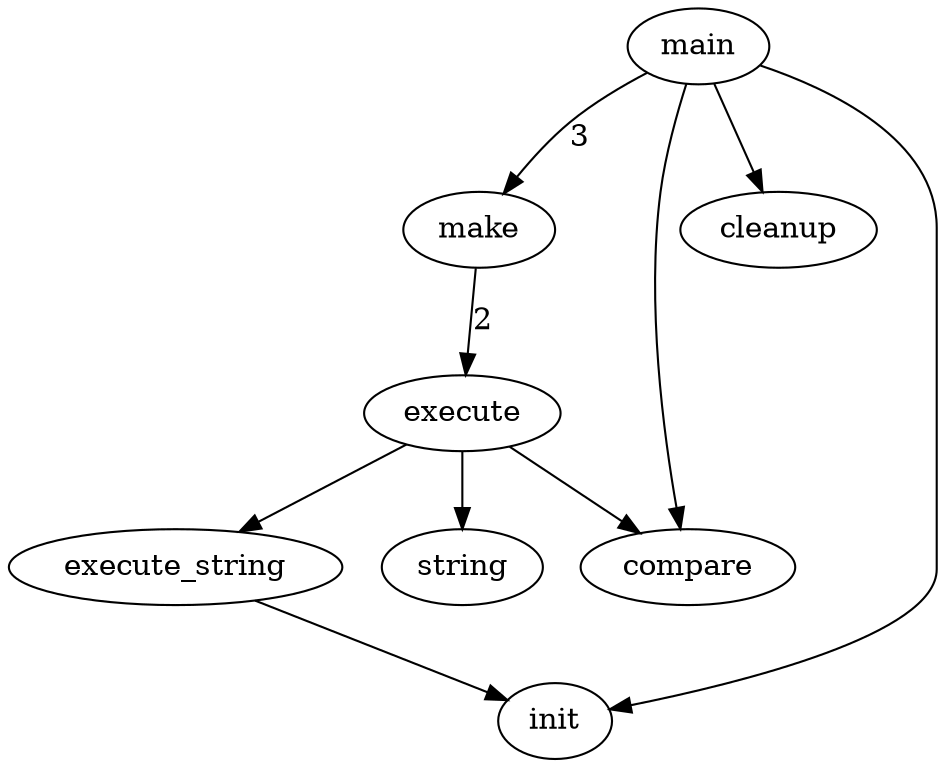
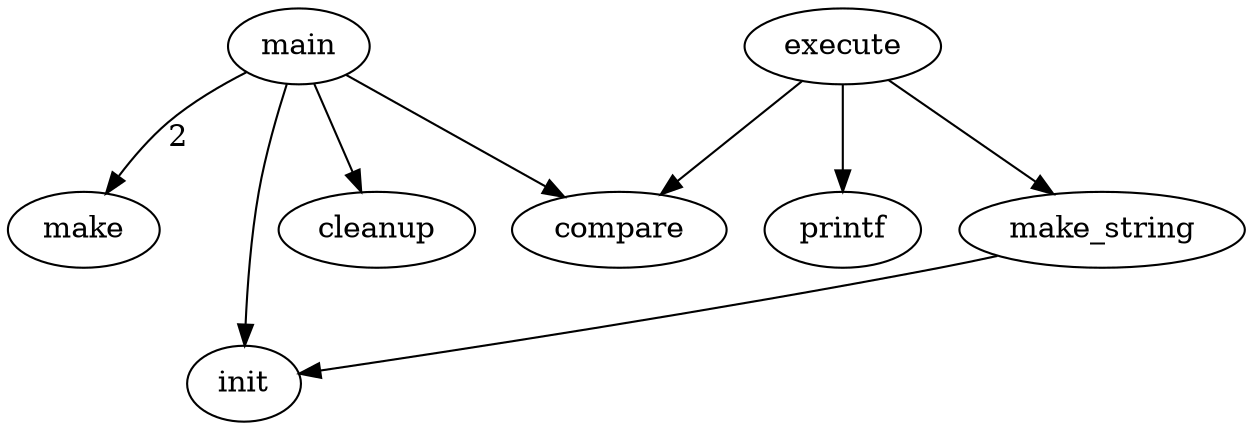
edge "main" -> "make": label "3" -> "2"
edge "make" -> "execute": removed, label "2"
node "execute_string": label "execute_string" -> "make_string"
node "string": label "string" -> "printf"
